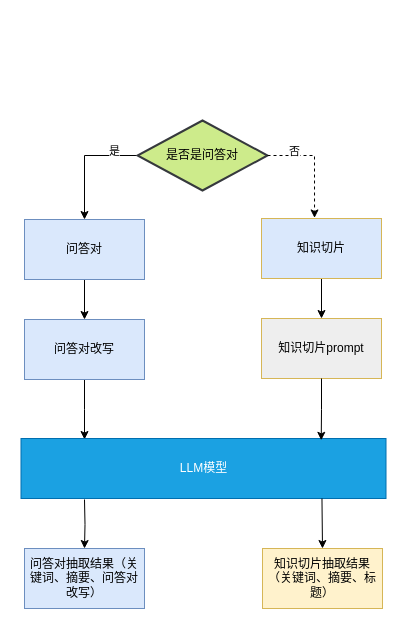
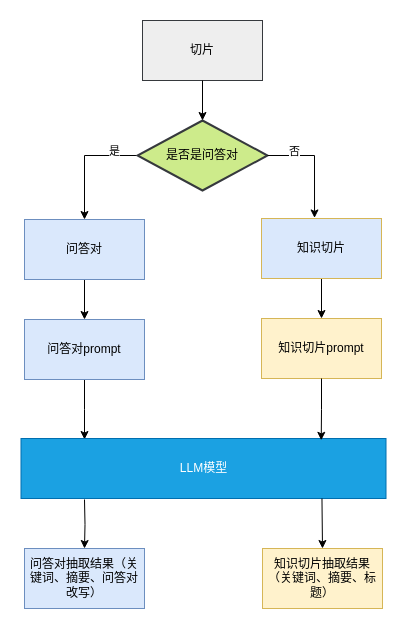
node "切片": added
edge "切片" -> "是否是问答对": added
edge "是否是问答对" -> "知识切片": style dashed -> solid
node "知识切片prompt": fillcolor #eeeeee -> #fff2cc
node "问答对改写": label "问答对改写" -> "问答对prompt"
